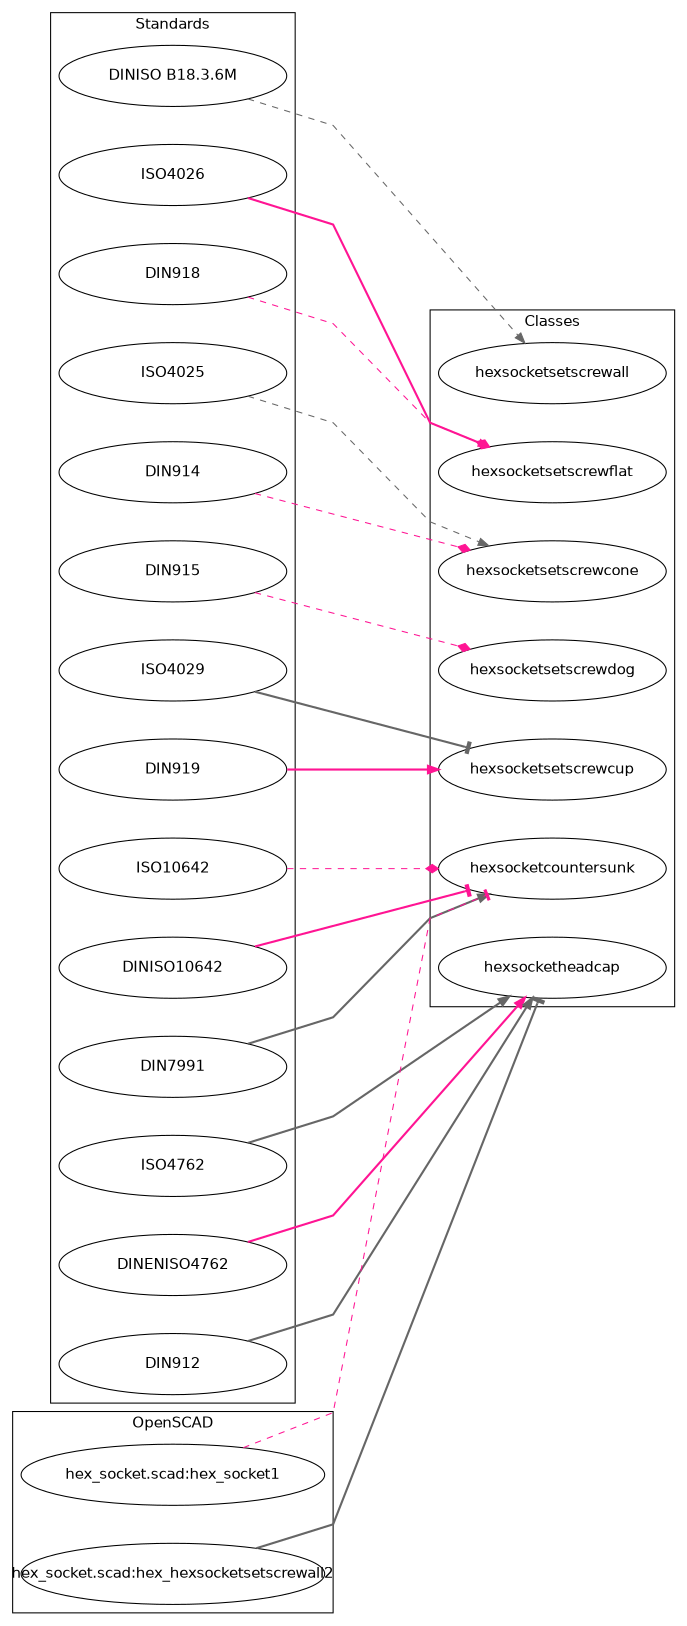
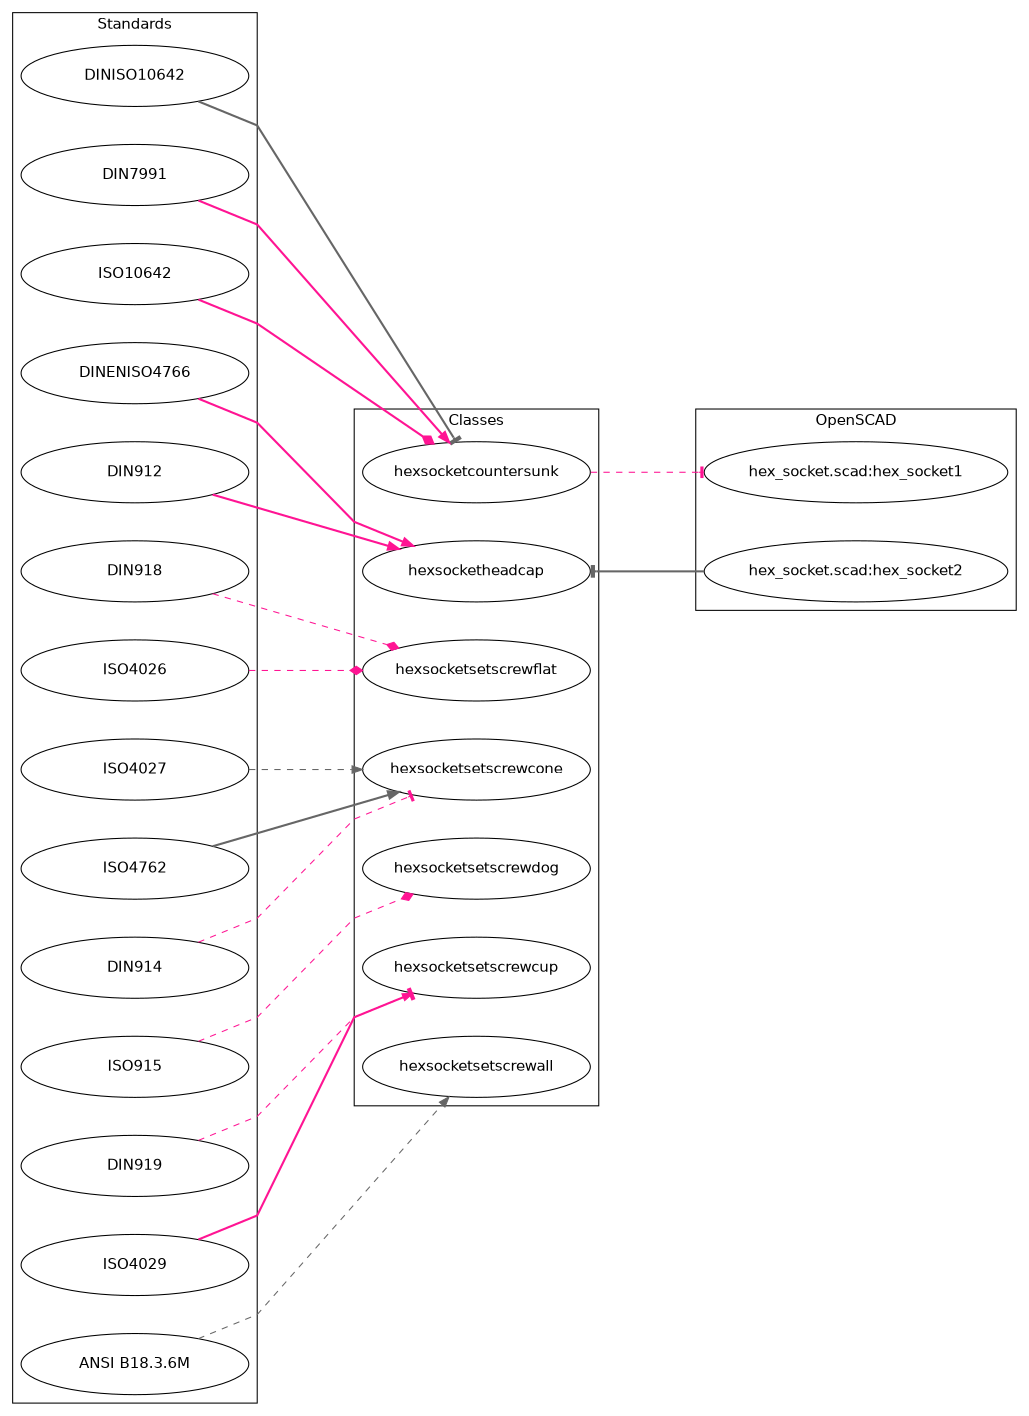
node "DINISO B18.3.6M": label "DINISO B18.3.6M" -> "ANSI B18.3.6M"
edge "ISO4026" -> "hexsocketsetscrewflat": style bold -> dashed
edge "DIN918" -> "hexsocketsetscrewflat": arrowhead normal -> diamond
node "ISO4025": label "ISO4025" -> "ISO4027"
edge "DIN914" -> "hexsocketsetscrewcone": arrowhead diamond -> tee
node "DIN915": label "DIN915" -> "ISO915"
edge "ISO4029" -> "hexsocketsetscrewcup": color gray40 -> deeppink
edge "DIN919" -> "hexsocketsetscrewcup": style bold -> dashed
edge "ISO10642" -> "hexsocketcountersunk": style dashed -> bold
edge "DINISO10642" -> "hexsocketcountersunk": color deeppink -> gray40
edge "DIN7991" -> "hexsocketcountersunk": color gray40 -> deeppink
edge "ISO4762" -> "hexsocketheadcap": now "ISO4762" -> "hexsocketsetscrewcone"
edge "hex_socket.scad:hex_socket1" -> "hexsocketcountersunk": reversed
edge "DIN912" -> "hexsocketheadcap": color gray40 -> deeppink
node "DINENISO4762": label "DINENISO4762" -> "DINENISO4766"
node "hex_socket.scad:hex_hexsocketsetscrewall2": label "hex_socket.scad:hex_hexsocketsetscrewall2" -> "hex_socket.scad:hex_socket2"
